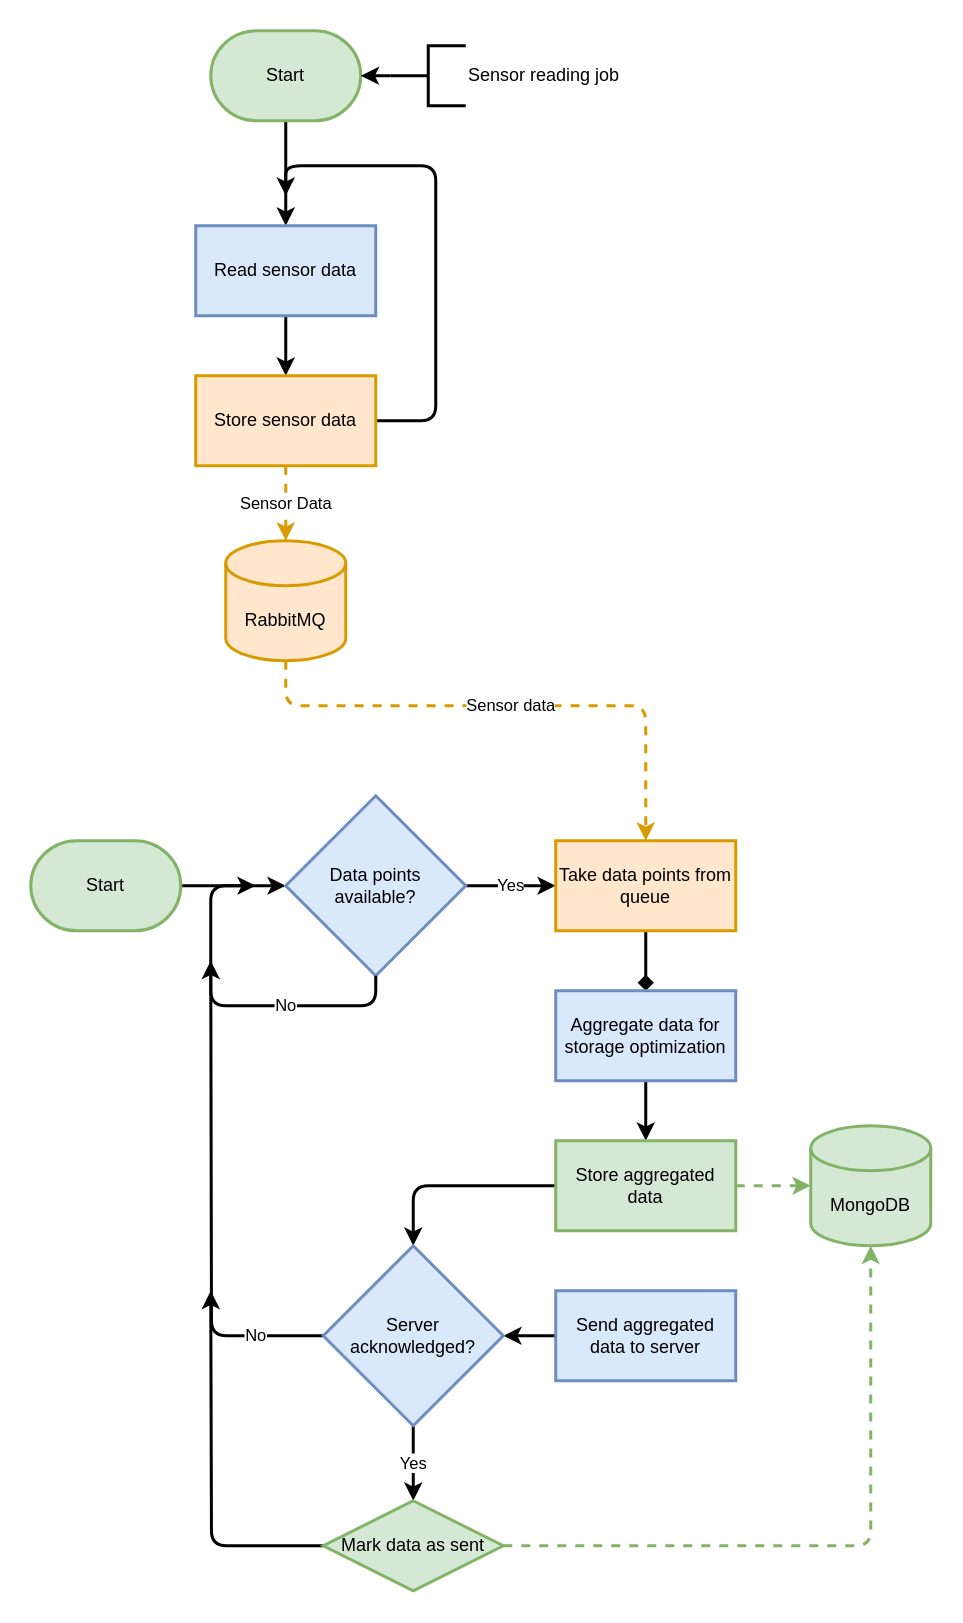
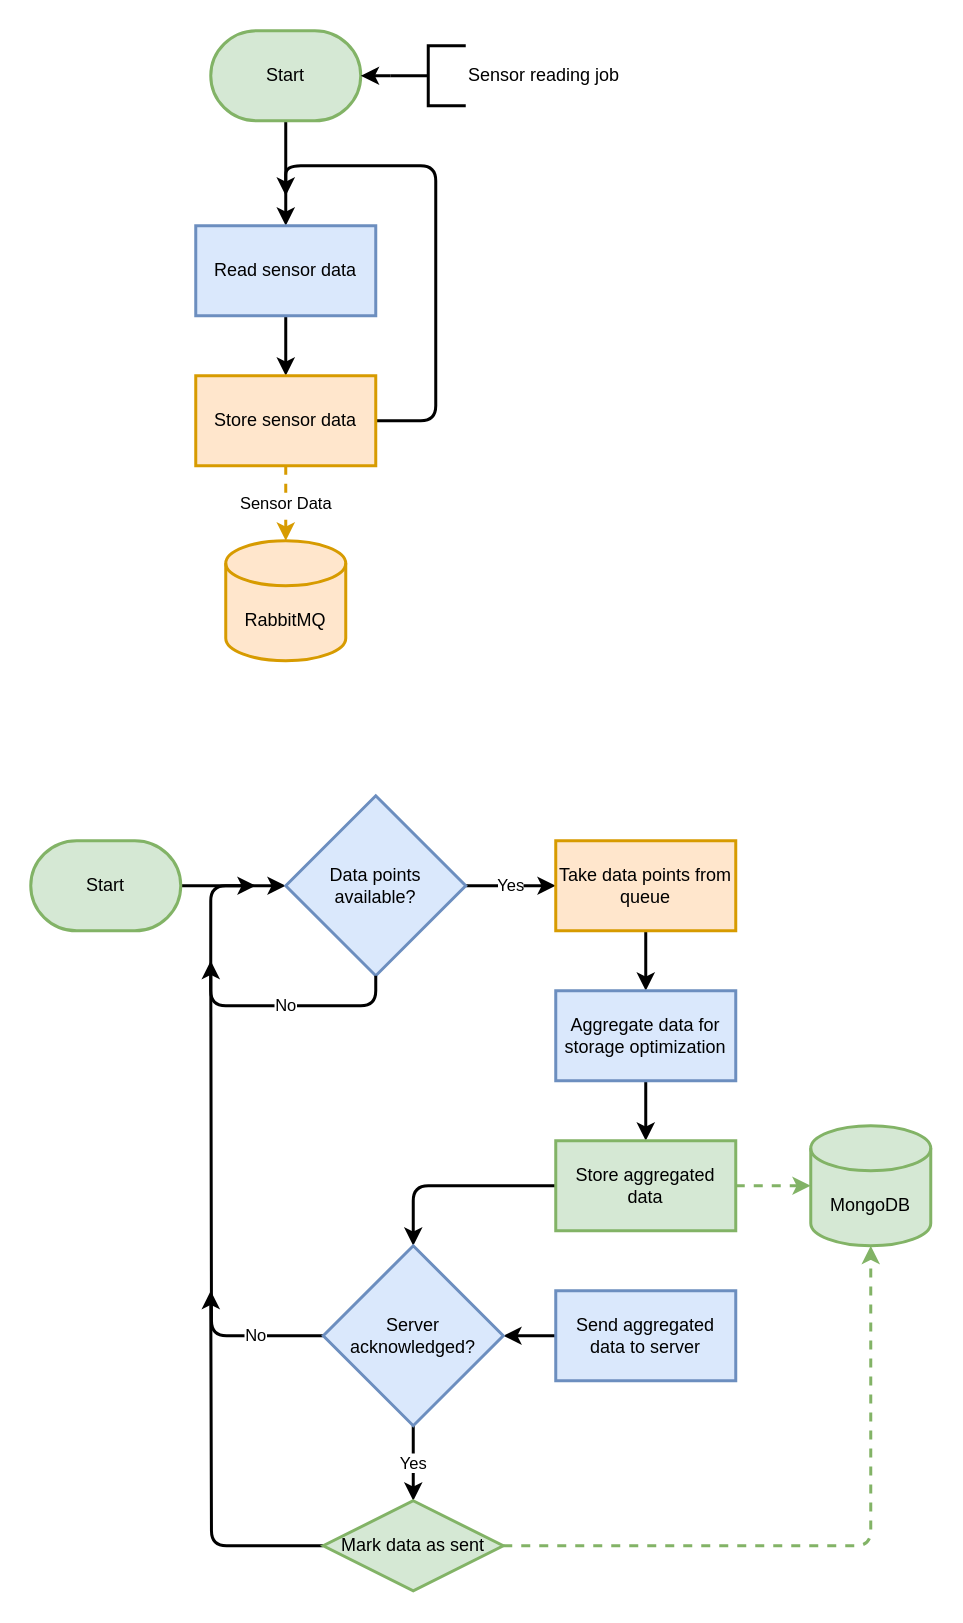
edge "RabbitMQ" -> "Take data points from queue": removed, label "Sensor data"
edge "Take data points from queue" -> "Aggregate data for storage optimization": arrowhead diamond -> classic
